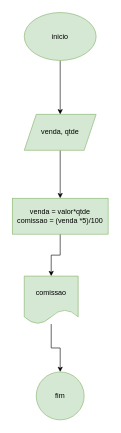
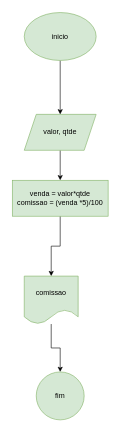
node "venda, qtde": label "venda, qtde" -> "valor, qtde"
node "venda = valor*qtde comissao = (venda *5)/100": moved (60, 216) -> (60, 198)
